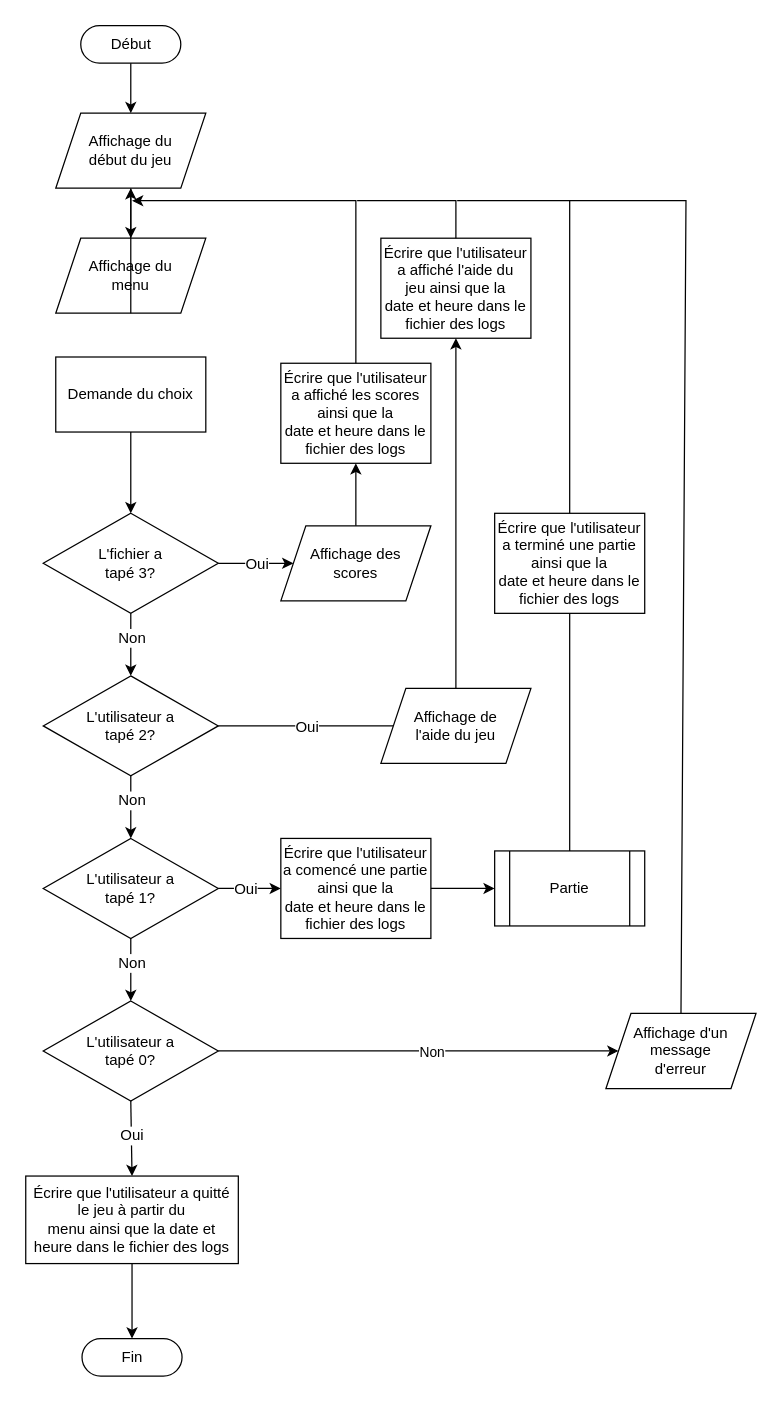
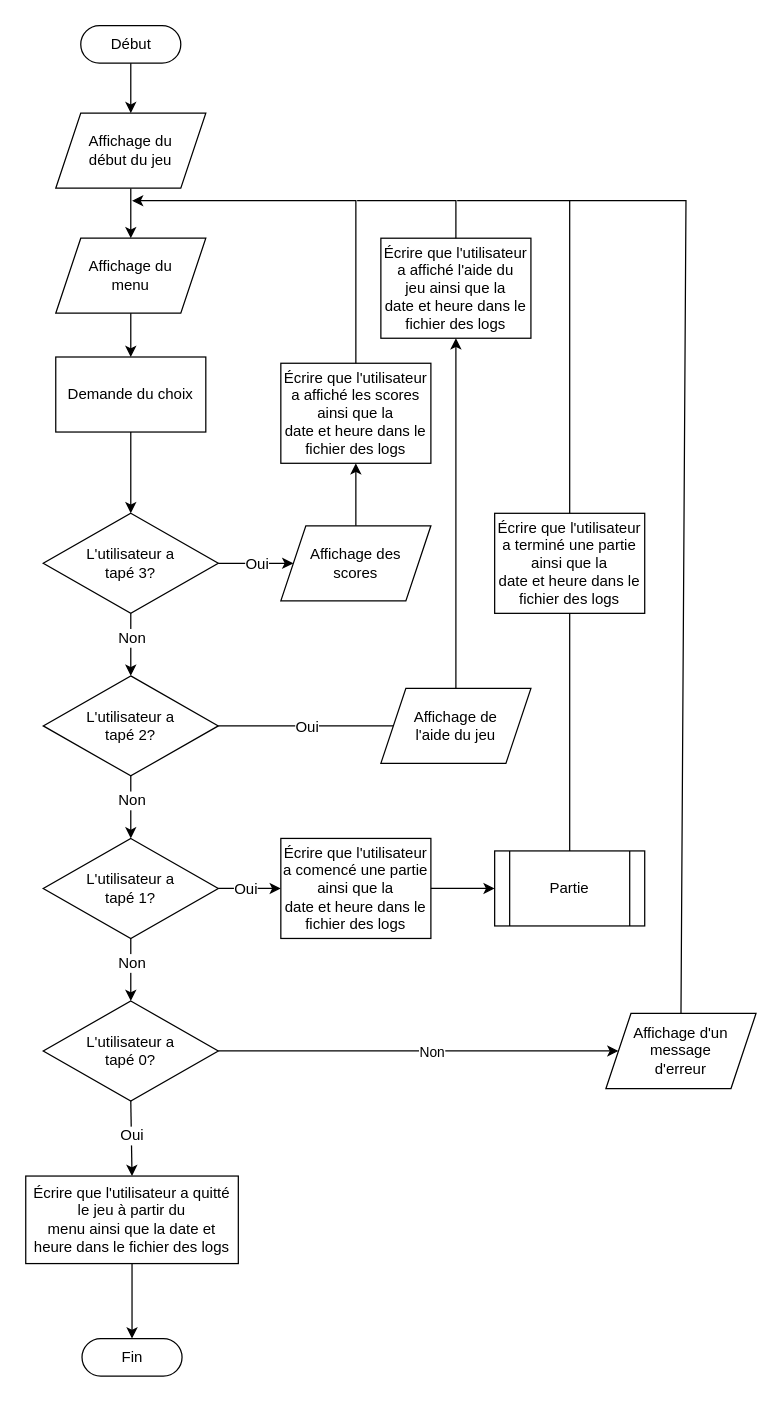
edge "Affichage du menu" -> "Affichage du début du jeu": now "Affichage du menu" -> "Demande du choix"
node "L'fichier a tapé 3?": label "L'fichier a tapé 3?" -> "L'utilisateur a tapé 3?"
